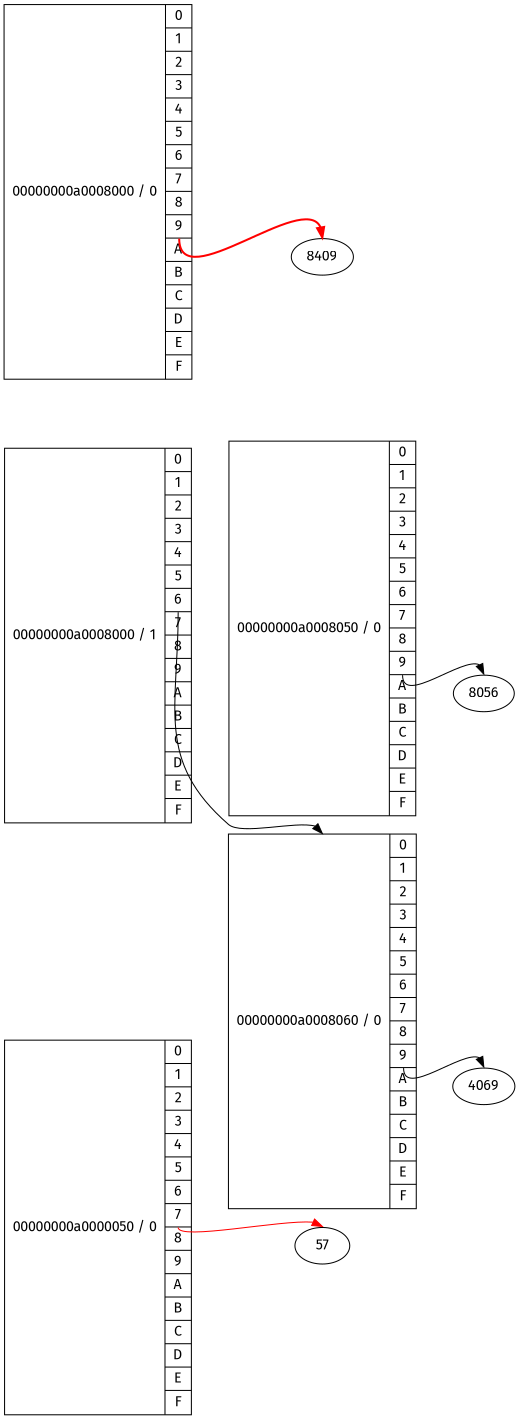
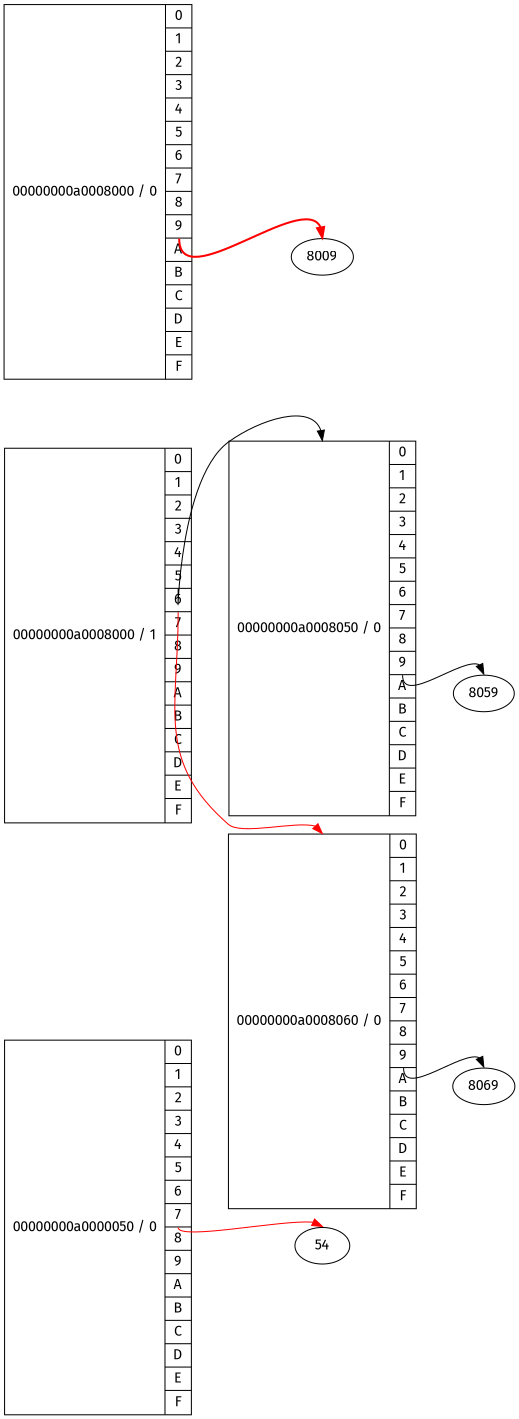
node "8409": label "8409" -> "8009"
edge "00000000a0008000 / 1" -> "00000000a0008050 / 0": added
node "8056": label "8056" -> "8059"
edge "00000000a0008000 / 1" -> "00000000a0008060 / 0": color black -> red
node "4069": label "4069" -> "8069"
node "57": label "57" -> "54"
